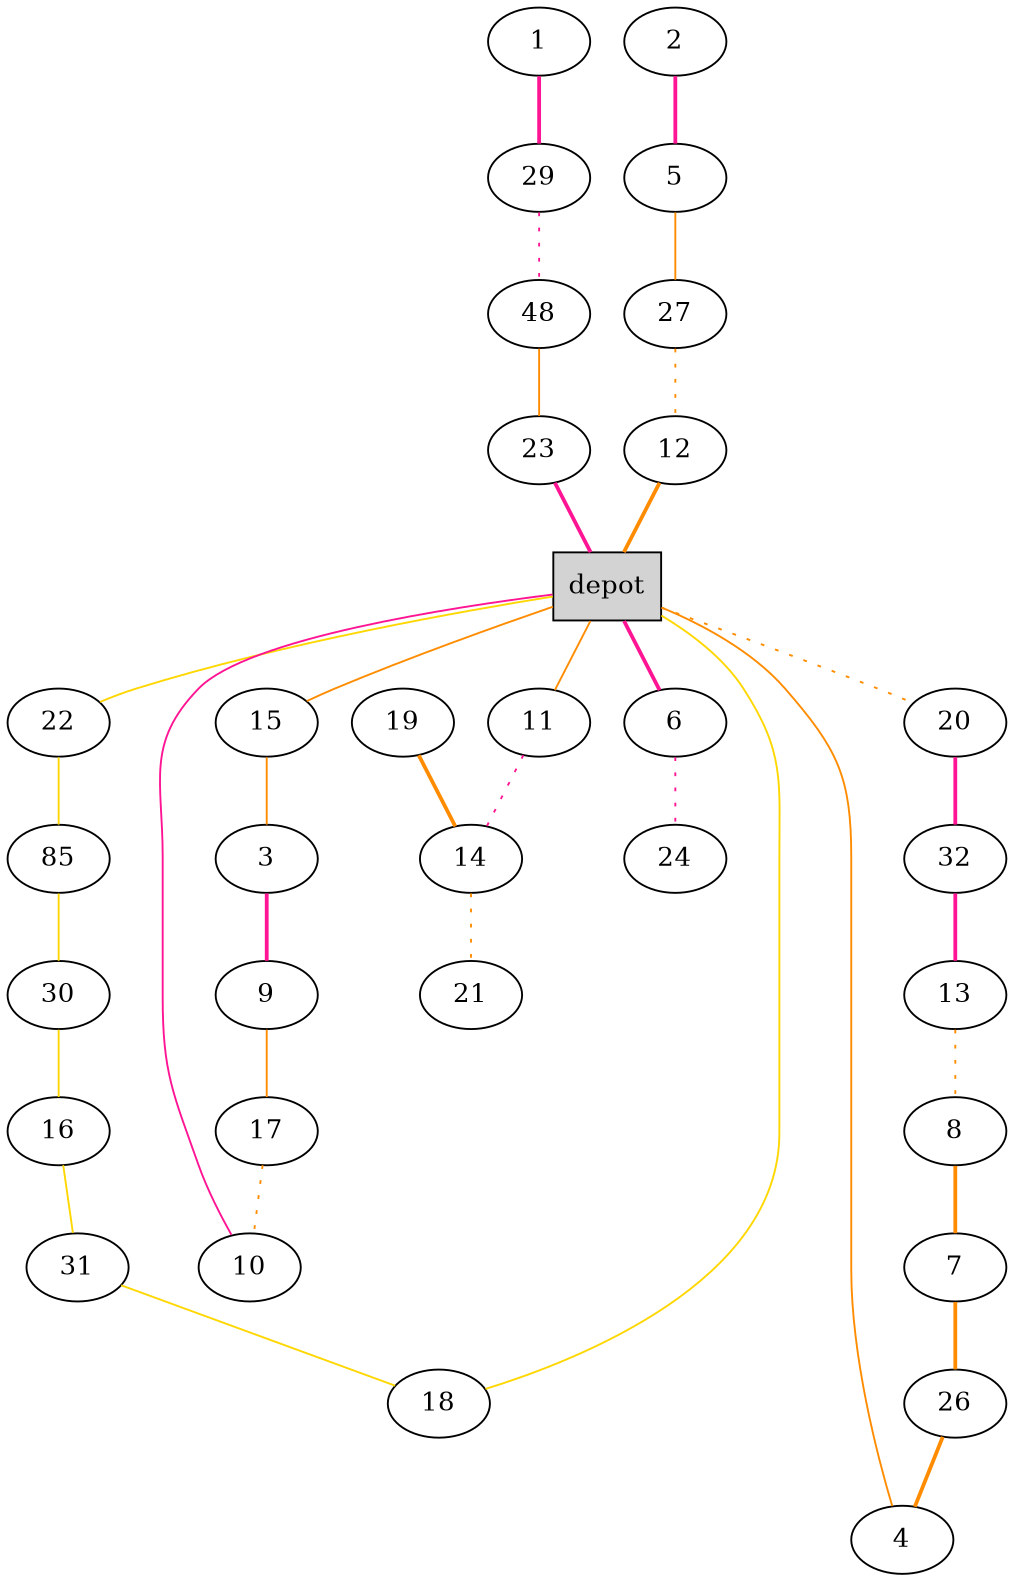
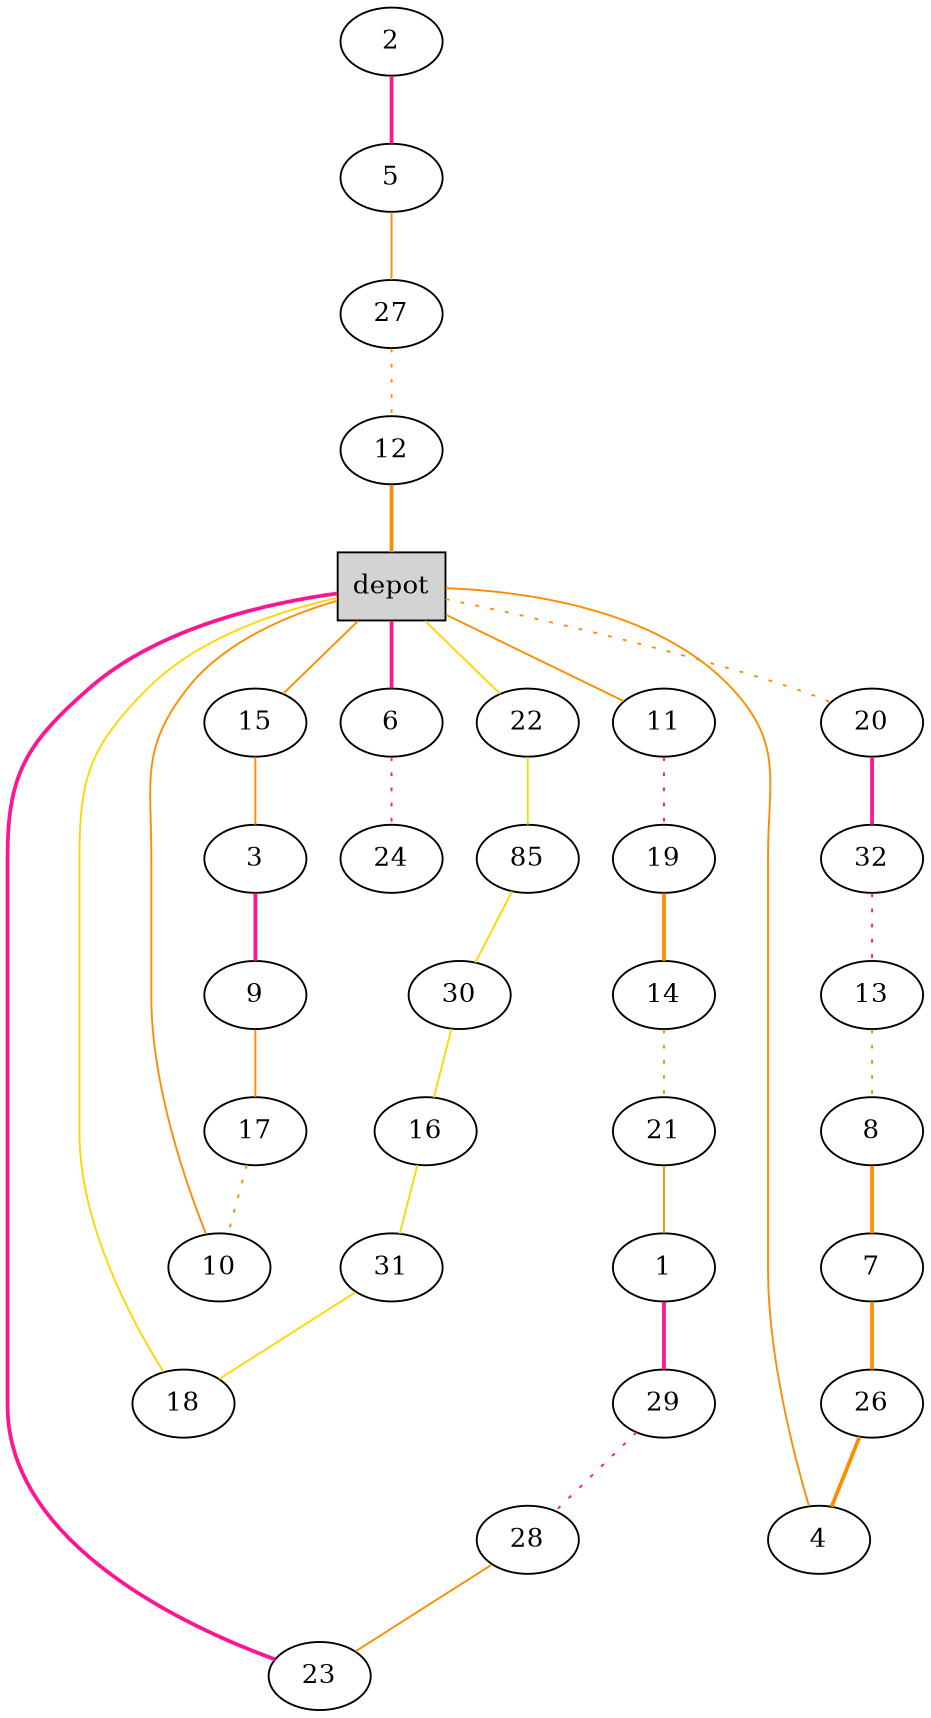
node "48": label "48" -> "28"
edge "depot" -- "10": color deeppink -> darkorange
edge "11" -- "14": now "11" -- "19"
edge "32" -- "13": style bold -> dotted
edge "21" -- "1": added
